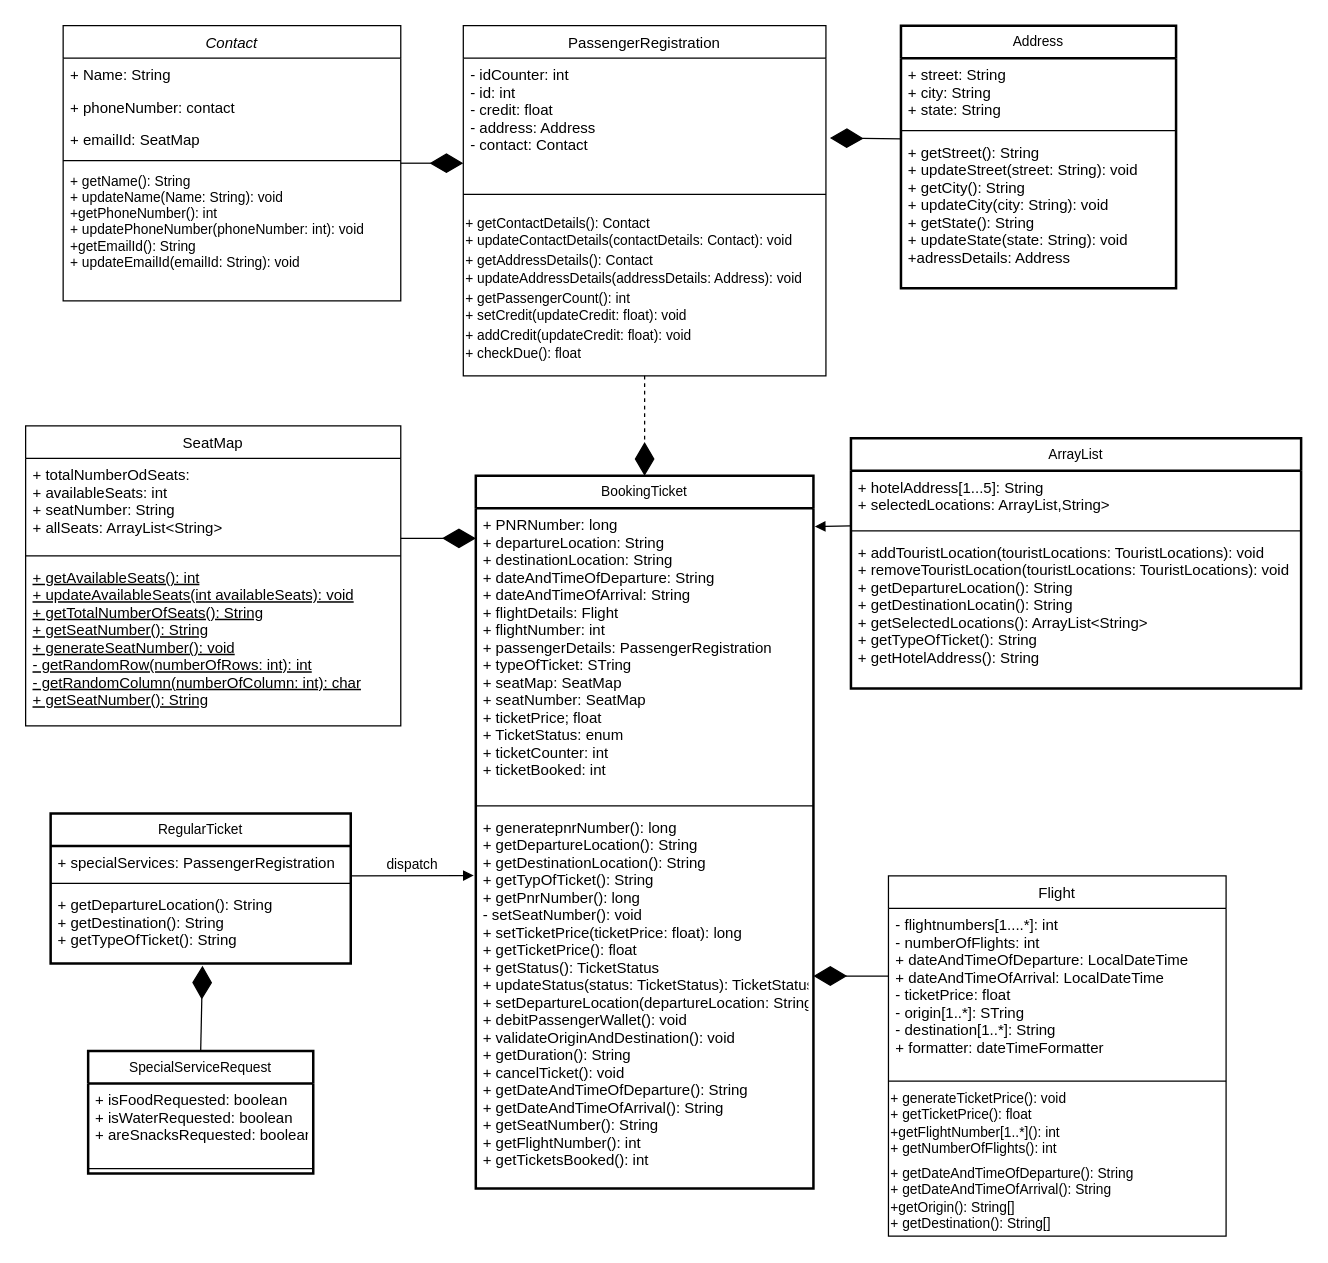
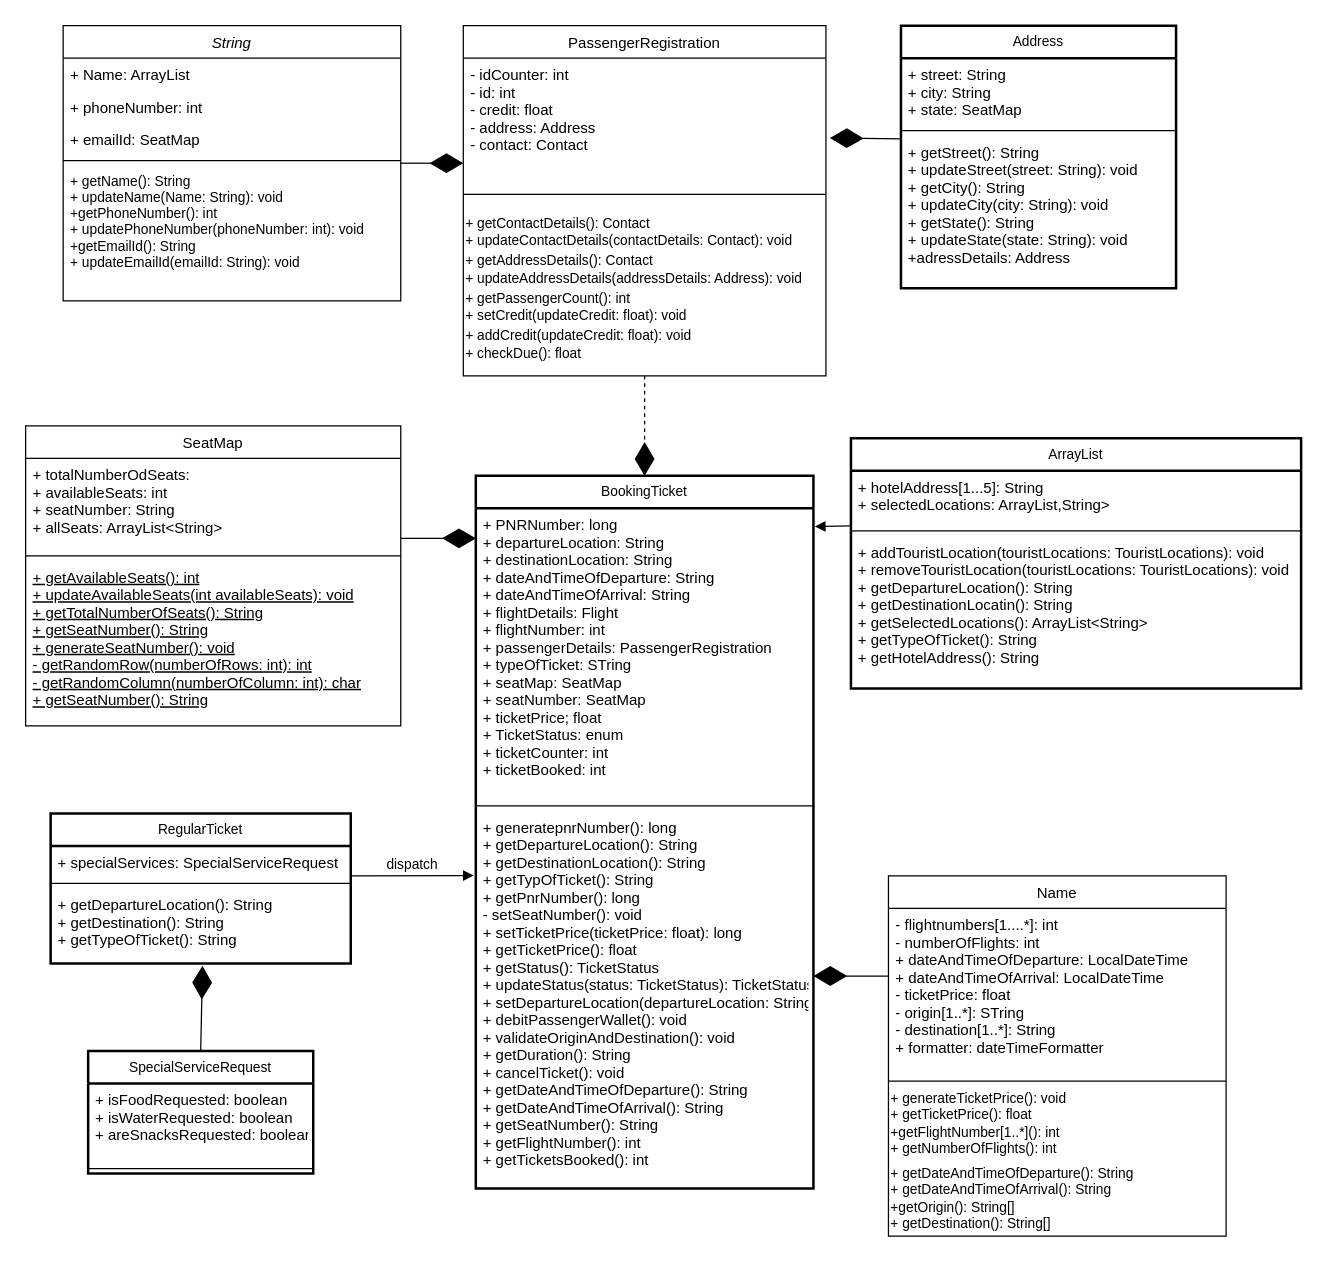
node "Contact": label "Contact" -> "String"
node "+ Name: String": label "+ Name: String" -> "+ Name: ArrayList"
node "+ street: String + city: String + state: String": label "+ street: String + city: String + state: String" -> "+ street: String + city: String + state: SeatMap"
node "+ phoneNumber: contact": label "+ phoneNumber: contact" -> "+ phoneNumber: int"
node "+ specialServices: PassengerRegistration": label "+ specialServices: PassengerRegistration" -> "+ specialServices: SpecialServiceRequest"
node "Flight": label "Flight" -> "Name"
